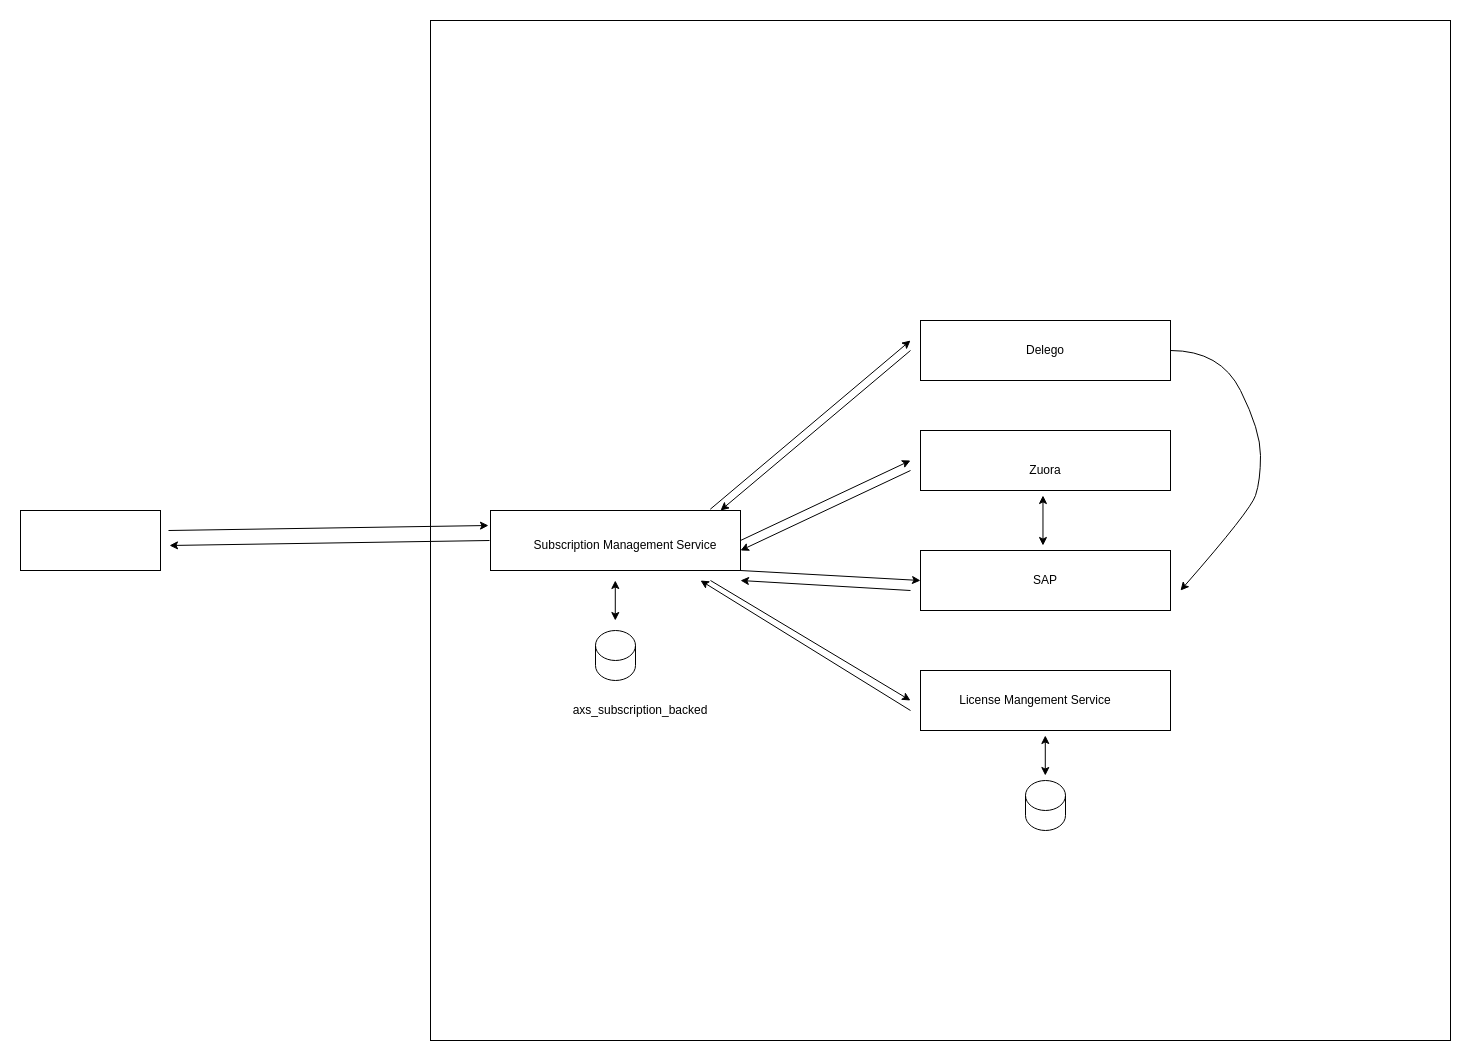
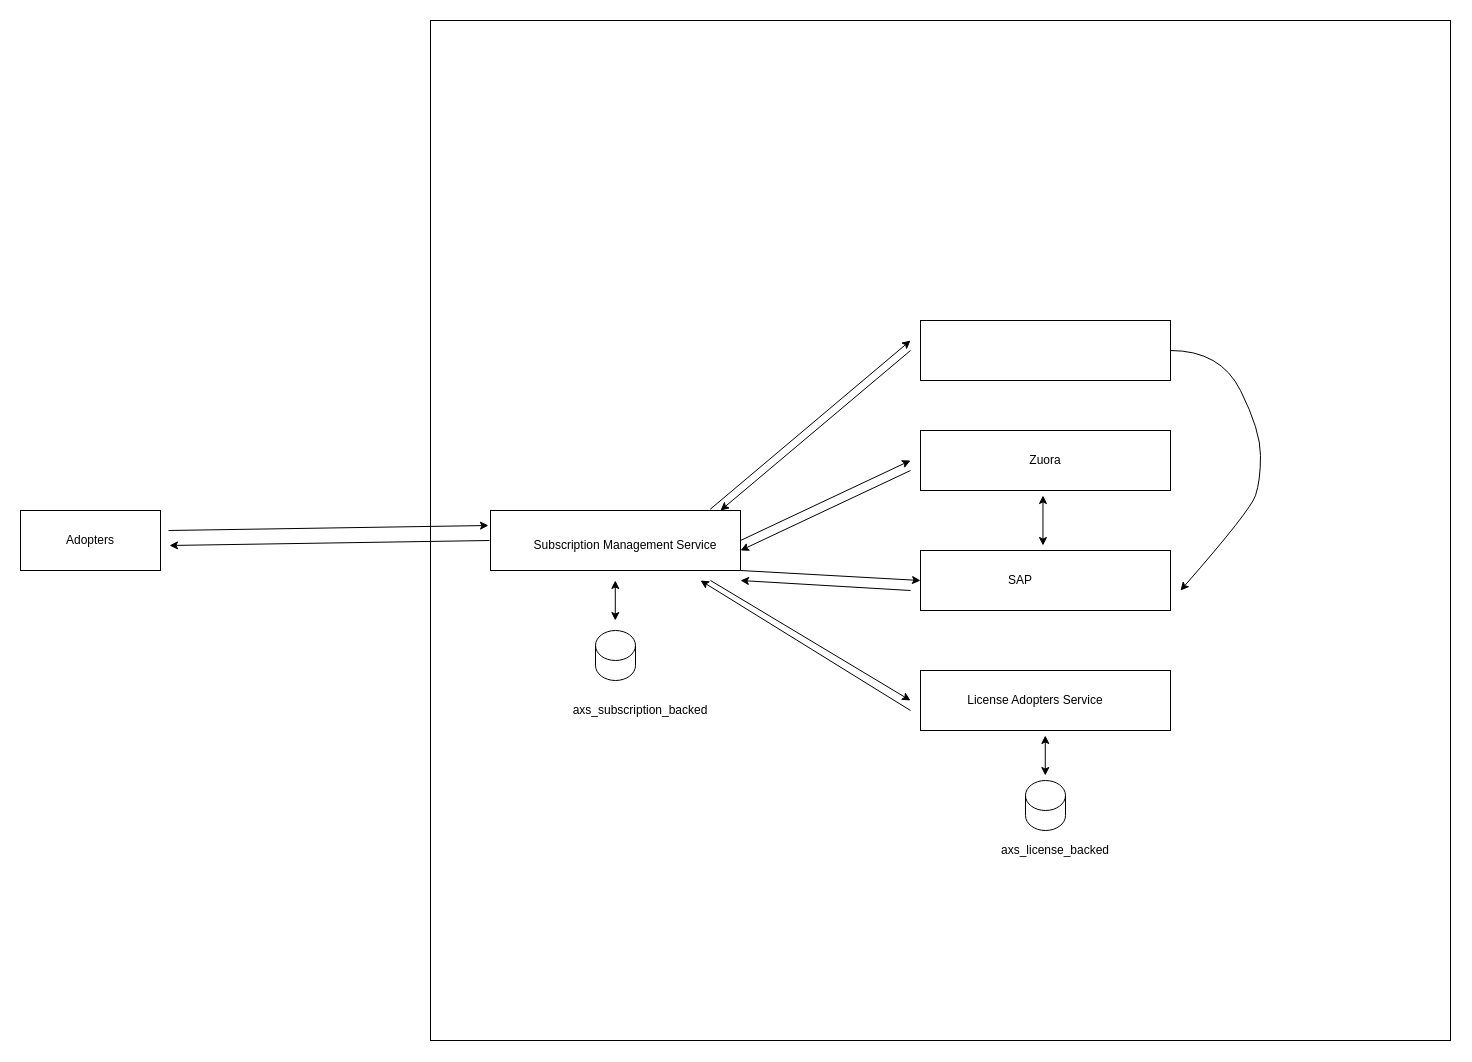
node "Delego": removed
node "Zuora": moved (1046, 471) -> (1046, 461)
node "Adopters": added
node "SAP": moved (1046, 581) -> (1021, 581)
node "License Mangement Service": label "License Mangement Service" -> "License Adopters Service"
node "axs_license_backed": added
